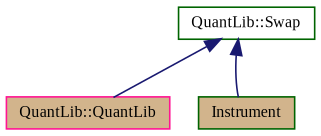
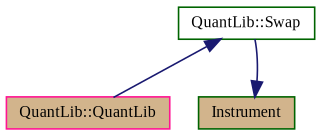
edge "Instrument" -> "QuantLib::Swap": reversed
